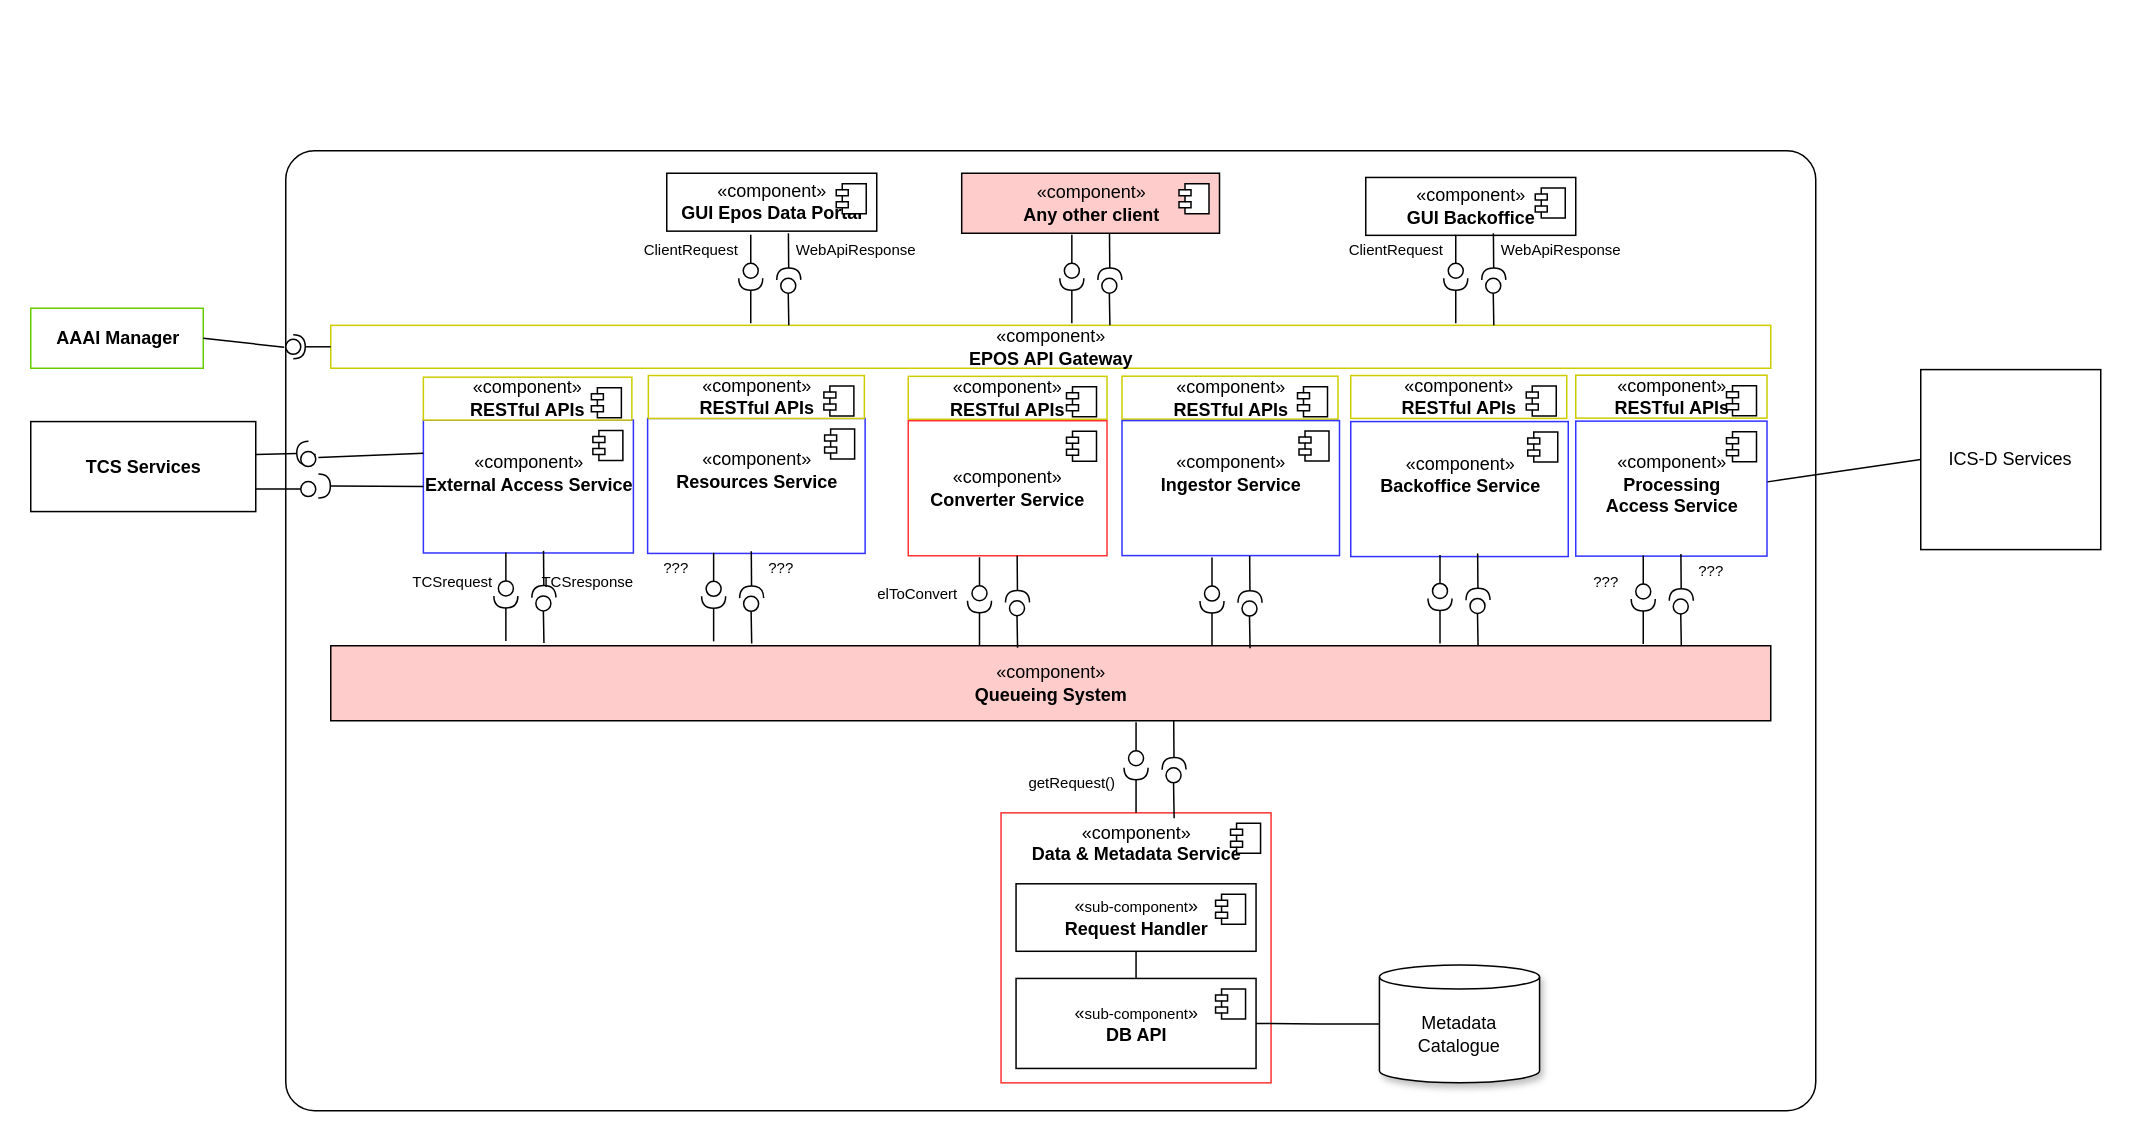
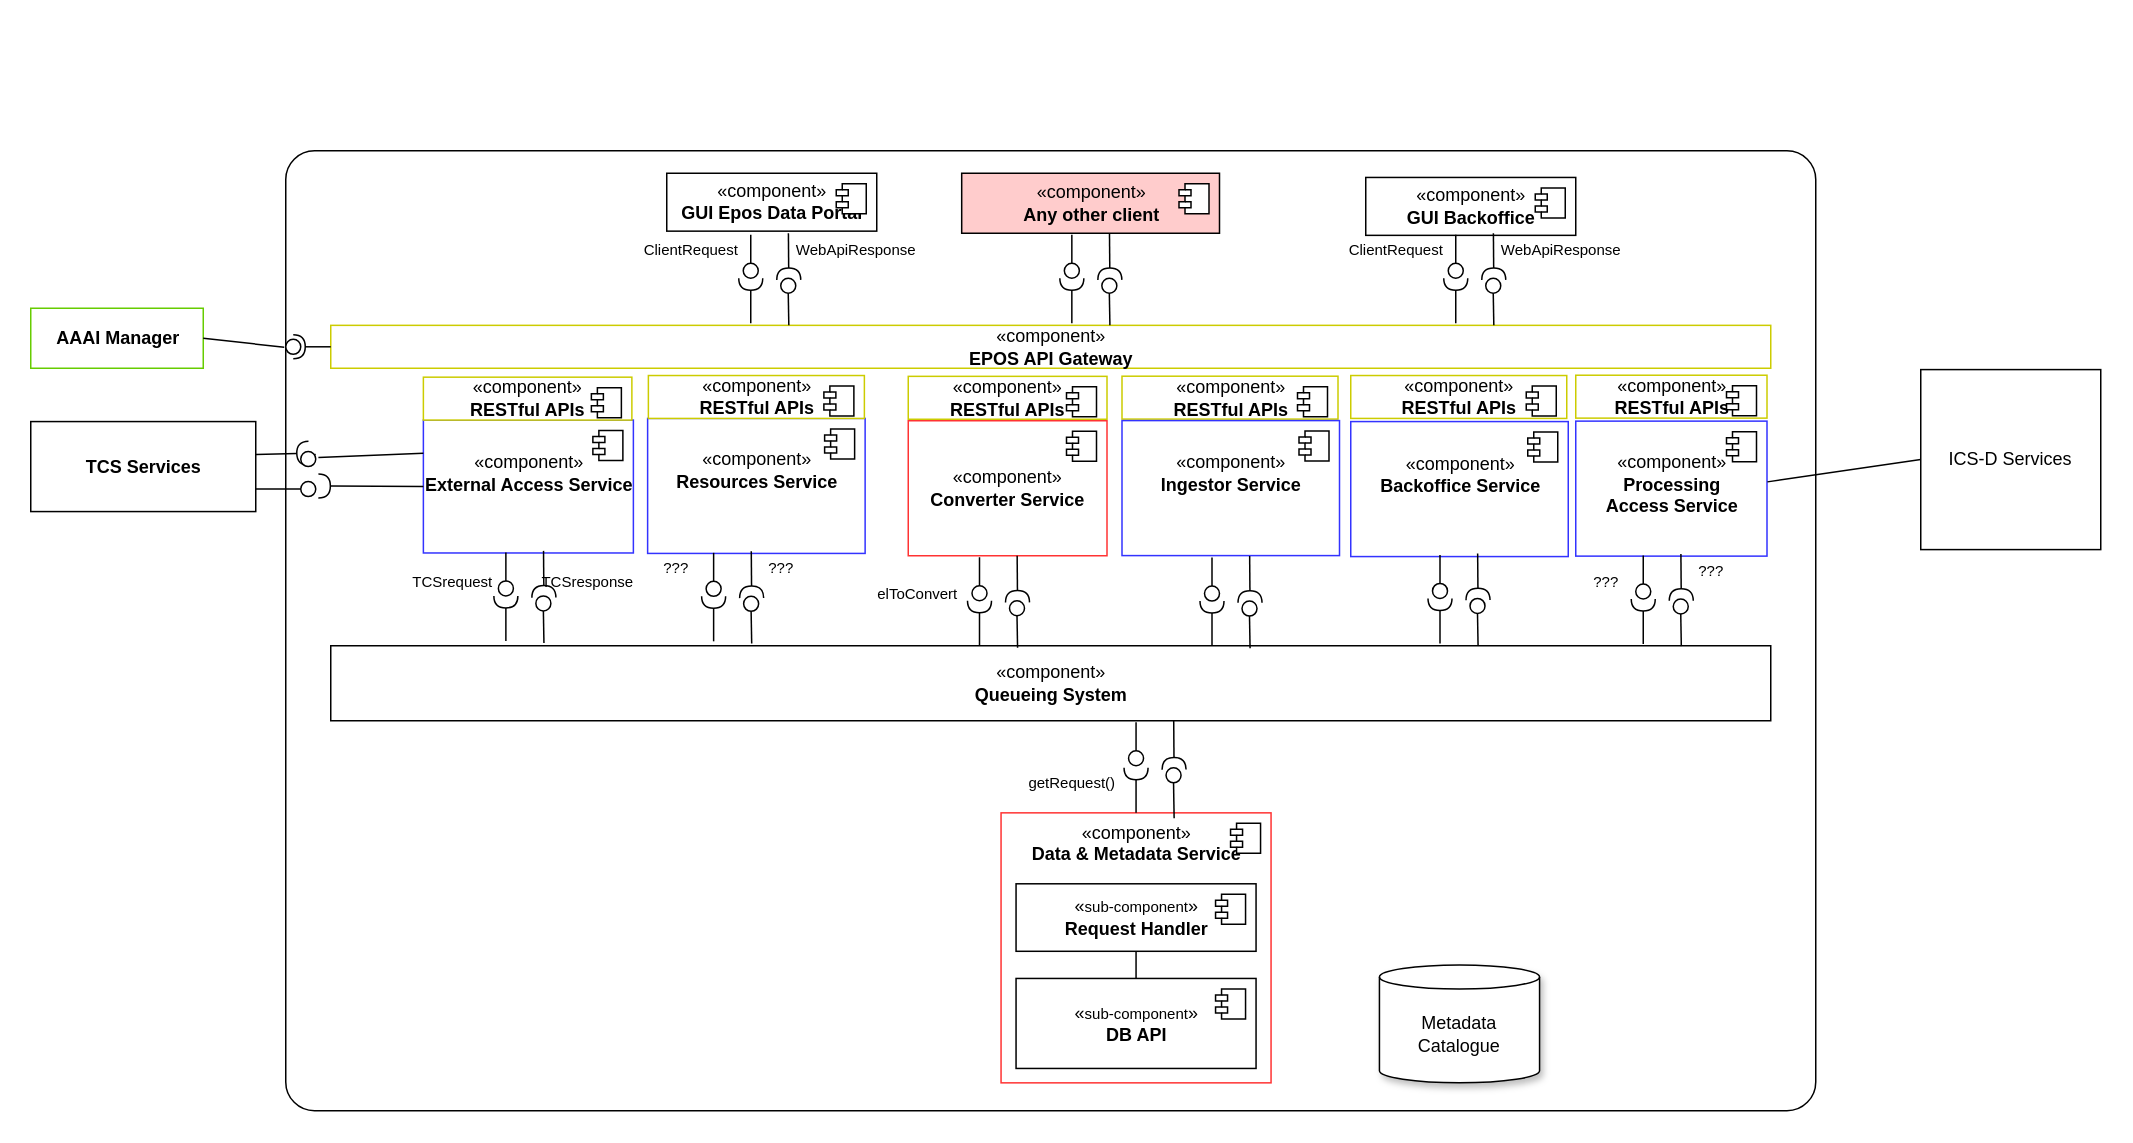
node "«component» Queueing System": fillcolor #ffcccc -> #ffffff
edge "«sub-component» DB API" -- "Metadata Catalogue": removed
